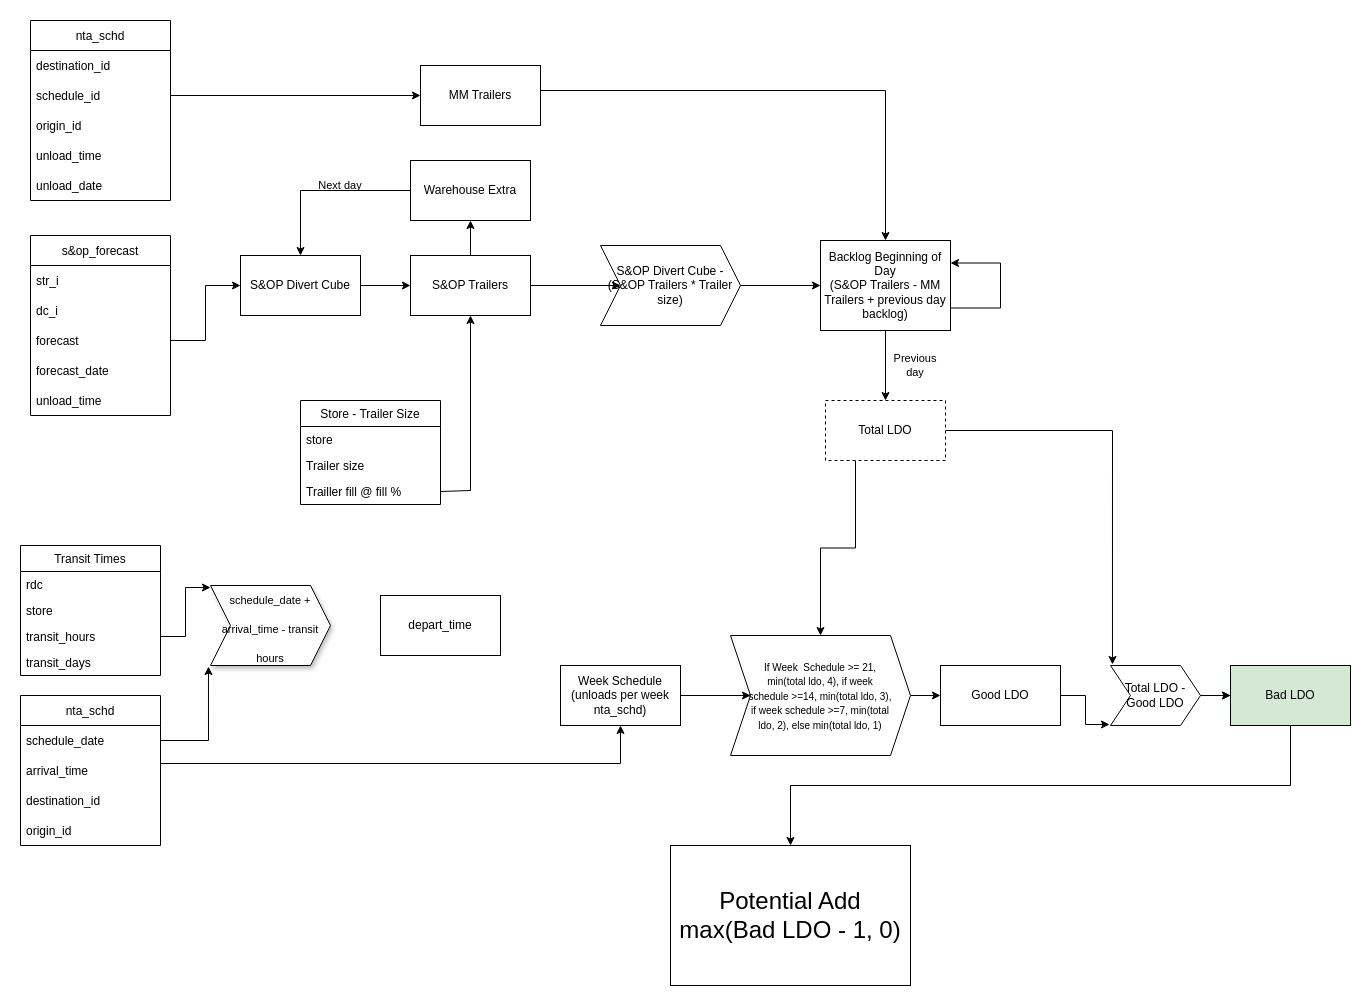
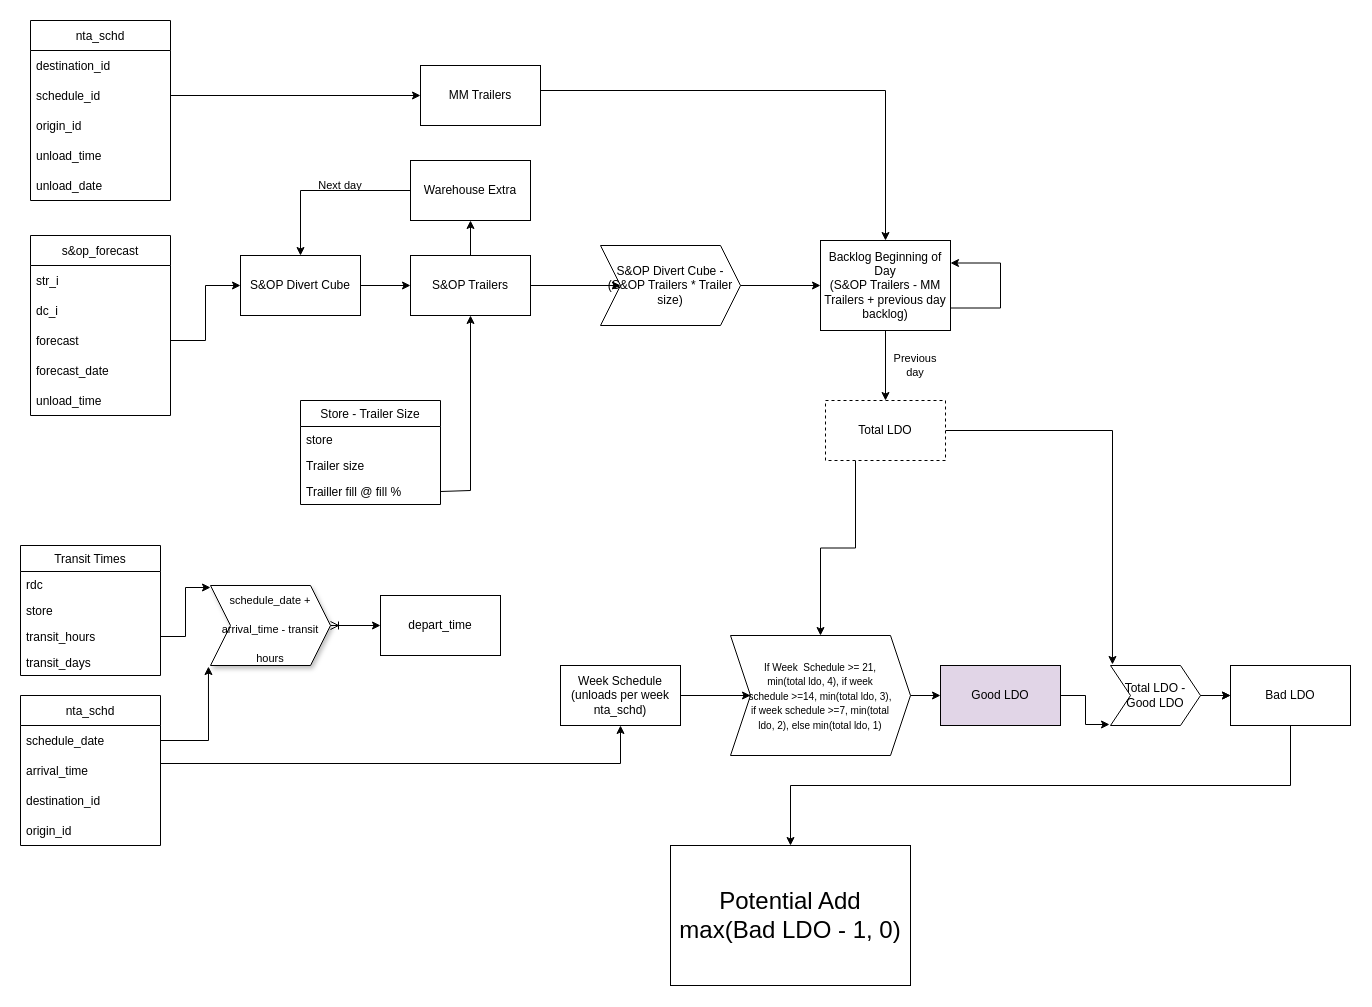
edge "schedule_date + arrival_time - transit hours" -- "depart_time": added
node "Good LDO": fillcolor #ffffff -> #e1d5e7
node "Bad LDO": fillcolor #d5e8d4 -> #ffffff
